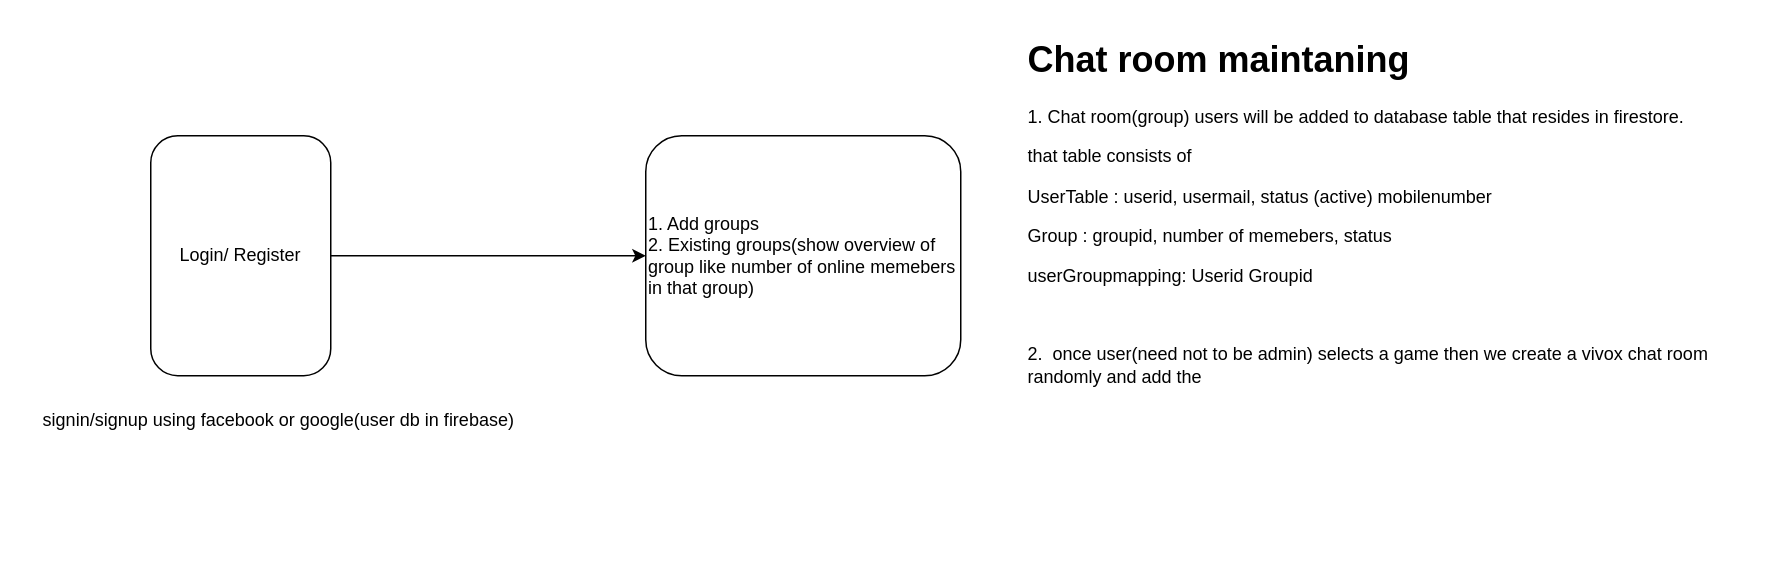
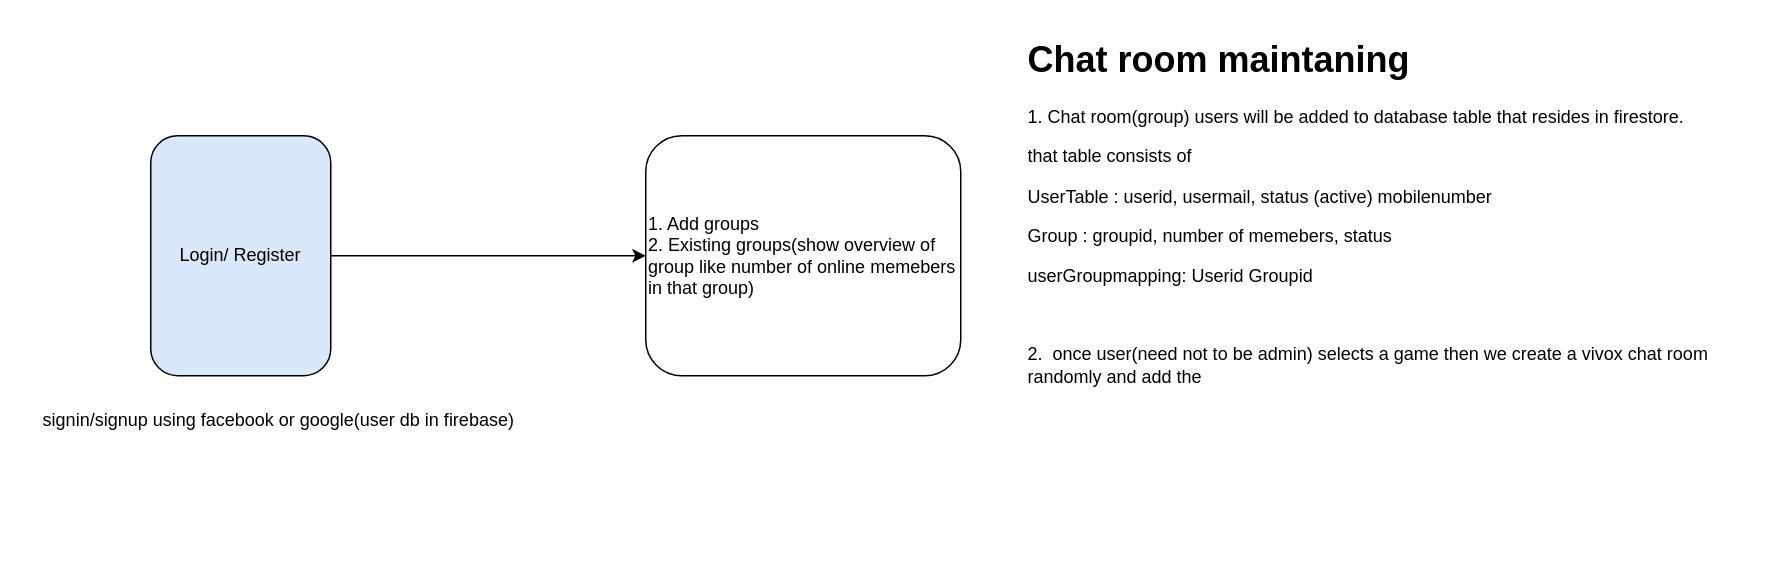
node "Login/ Register": fillcolor #ffffff -> #dae8fc
